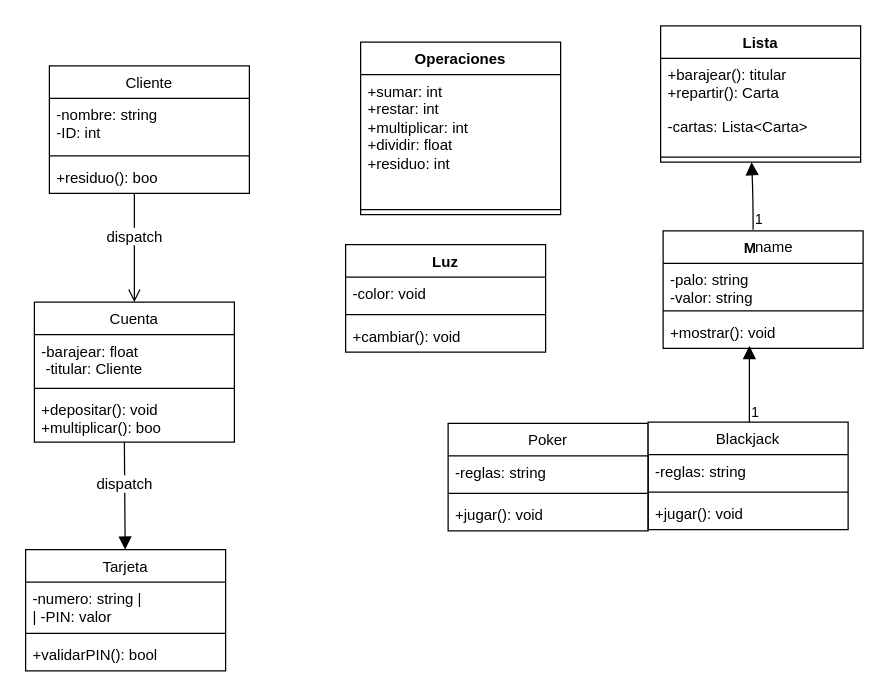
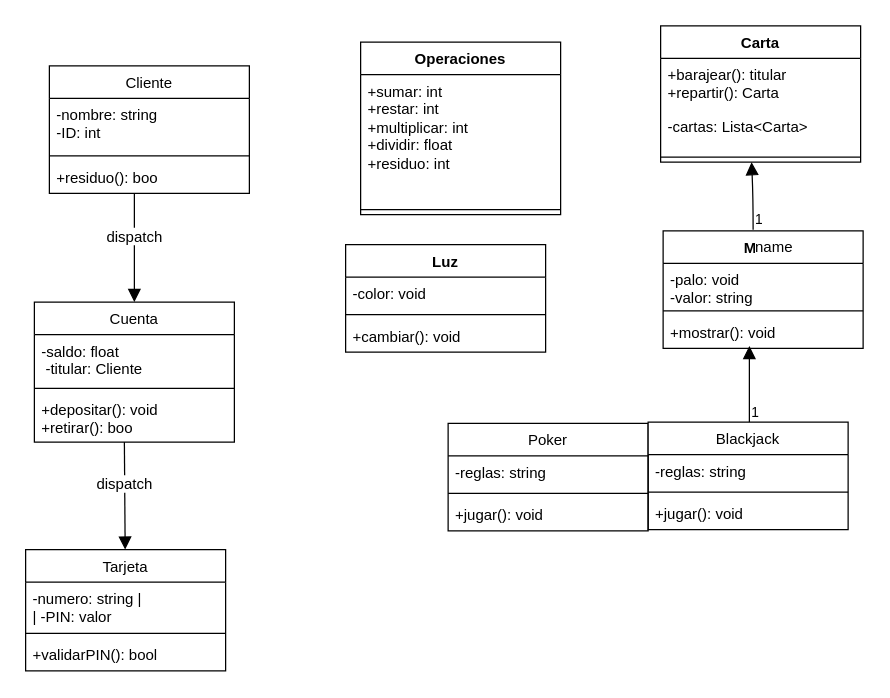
node "Lista": label "Lista" -> "Carta"
node "-palo: string -valor: string": label "-palo: string -valor: string" -> "-palo: void -valor: string"
edge "+residuo(): boo" -> "Cuenta": arrowhead open -> block
node "-barajear: float -titular: Cliente": label "-barajear: float -titular: Cliente" -> "-saldo: float -titular: Cliente"
node "+depositar(): void +multiplicar(): boo": label "+depositar(): void +multiplicar(): boo" -> "+depositar(): void +retirar(): boo"
